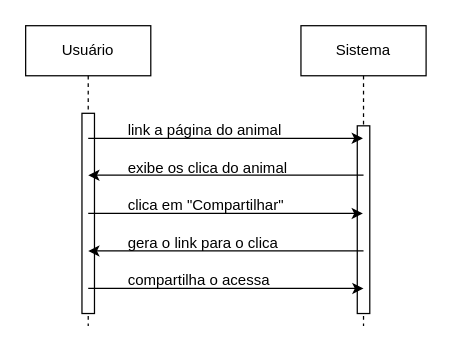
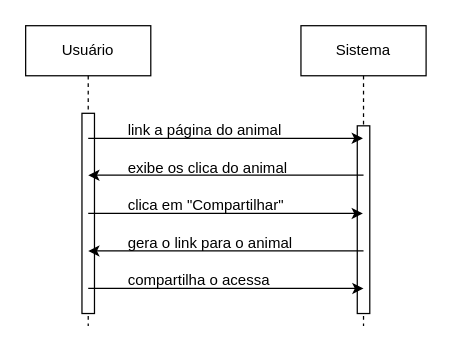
node "gera o link para o clica": label "gera o link para o clica" -> "gera o link para o animal"
